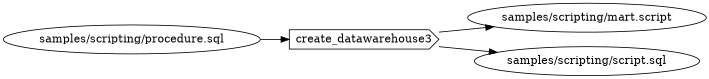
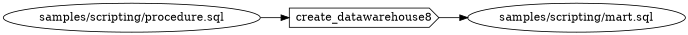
node "samples/scripting/mart.script": label "samples/scripting/mart.script" -> "samples/scripting/mart.sql"
node "create_datawarehouse3": label "create_datawarehouse3" -> "create_datawarehouse8"
node "samples/scripting/script.sql": removed
